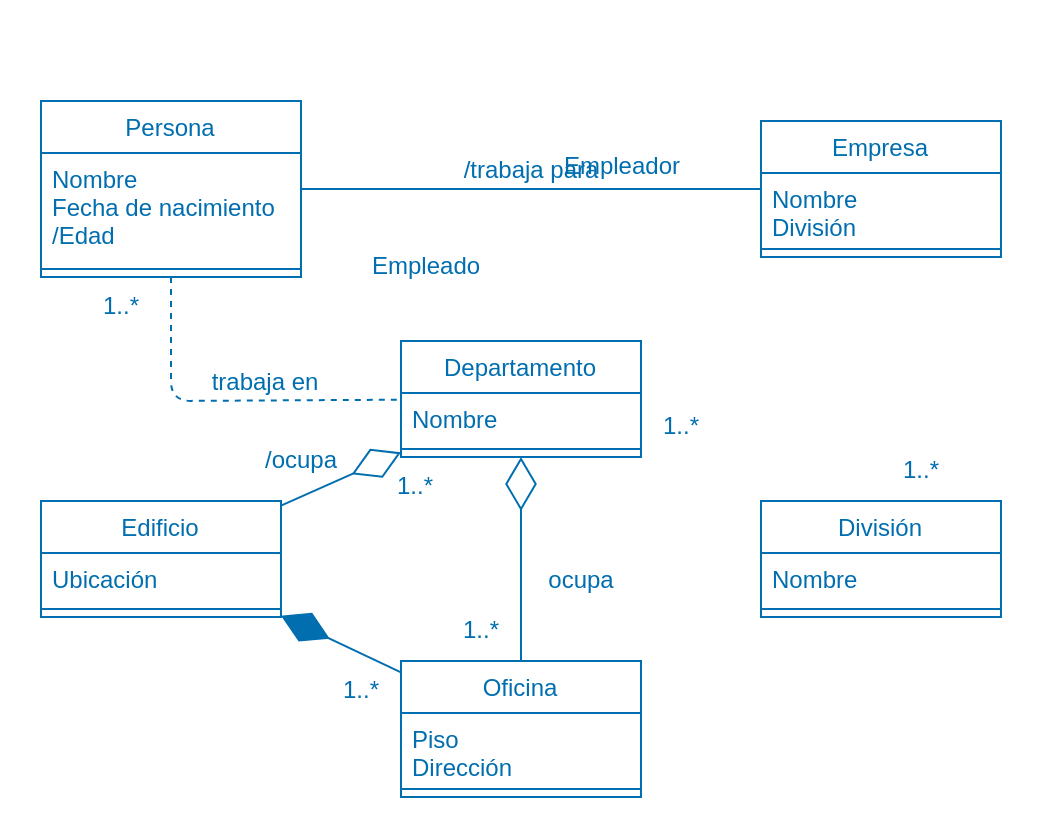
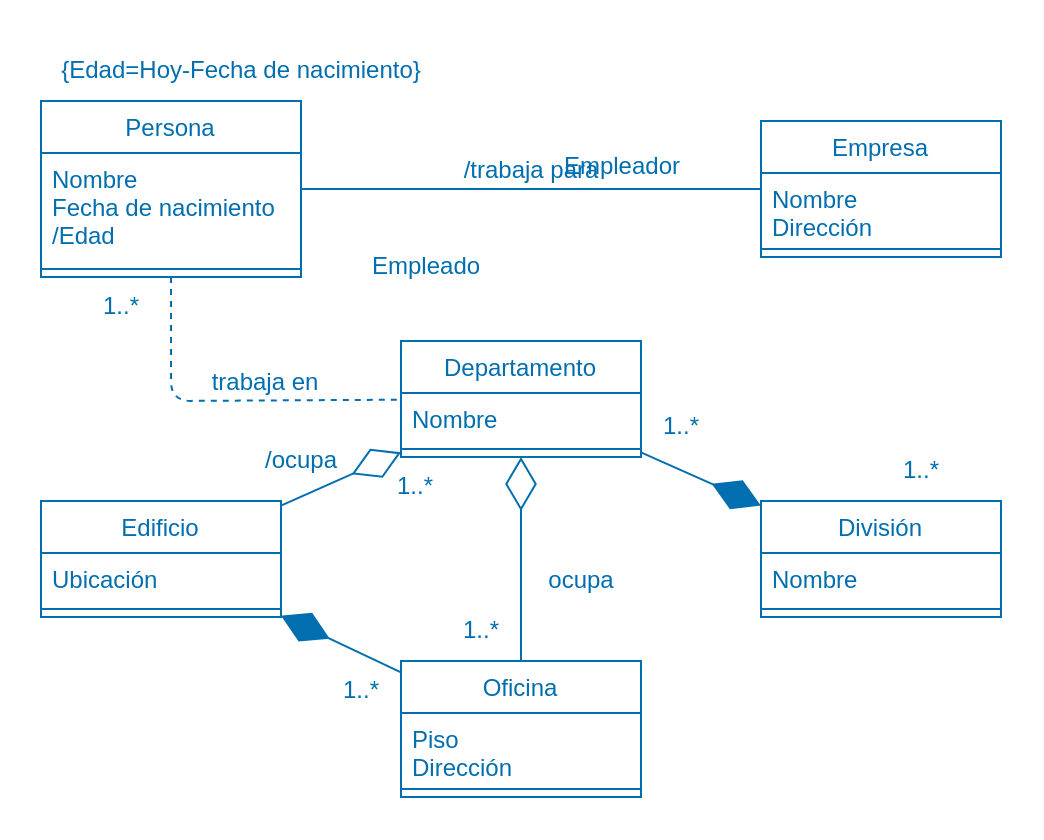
node "{Edad=Hoy-Fecha de nacimiento}": added
node "Nombre División": label "Nombre División" -> "Nombre Dirección"
edge "Departamento" -> "División": added
